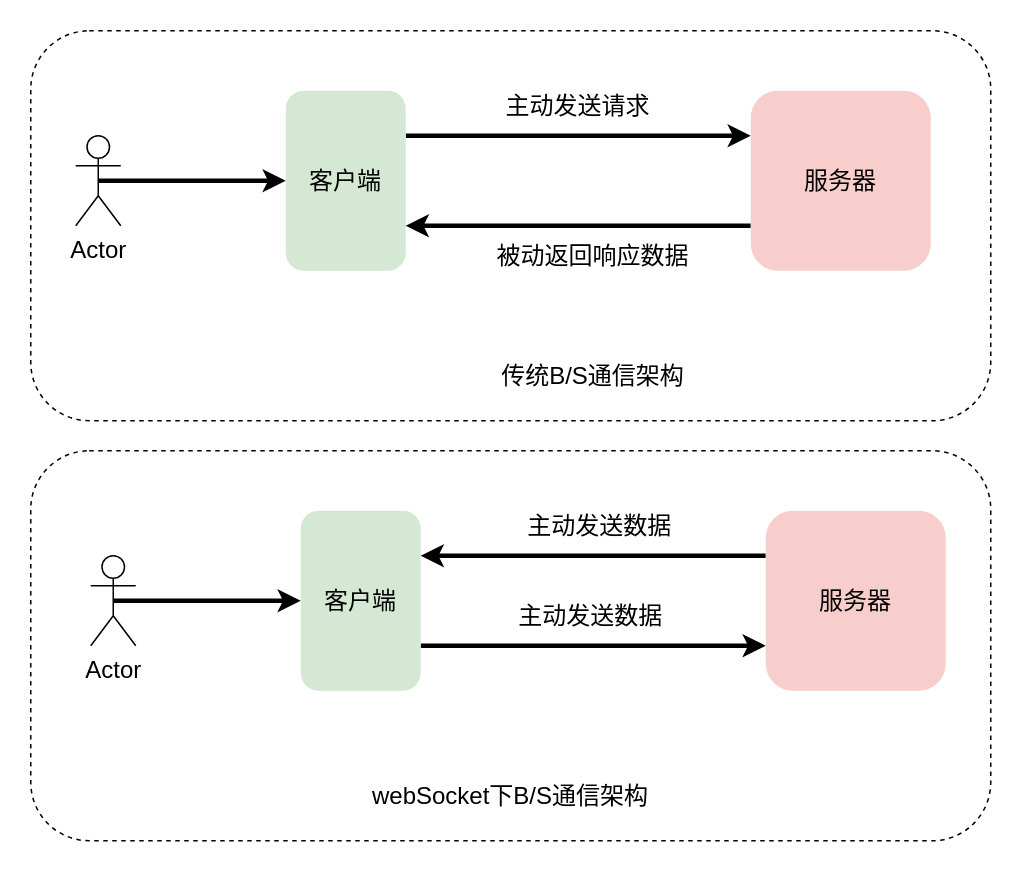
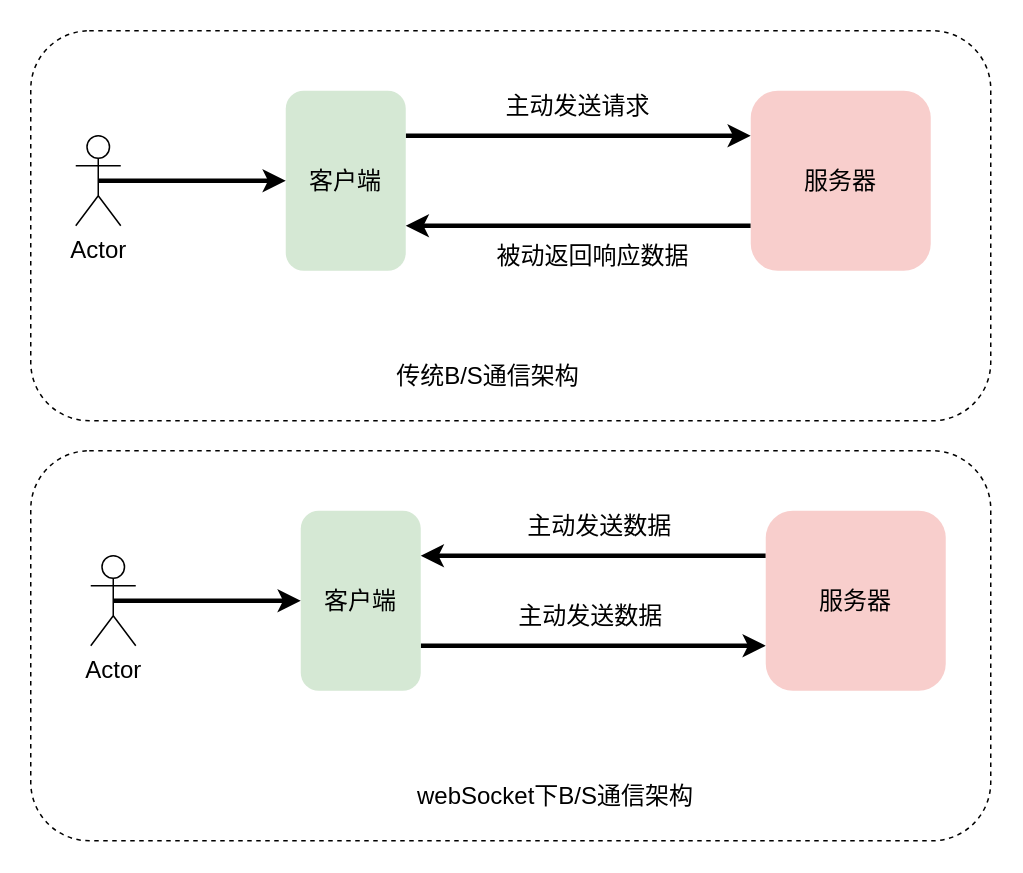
node "传统B/S通信架构": moved (593, 376) -> (488, 376)
node "webSocket下B/S通信架构": moved (511, 796) -> (556, 796)
